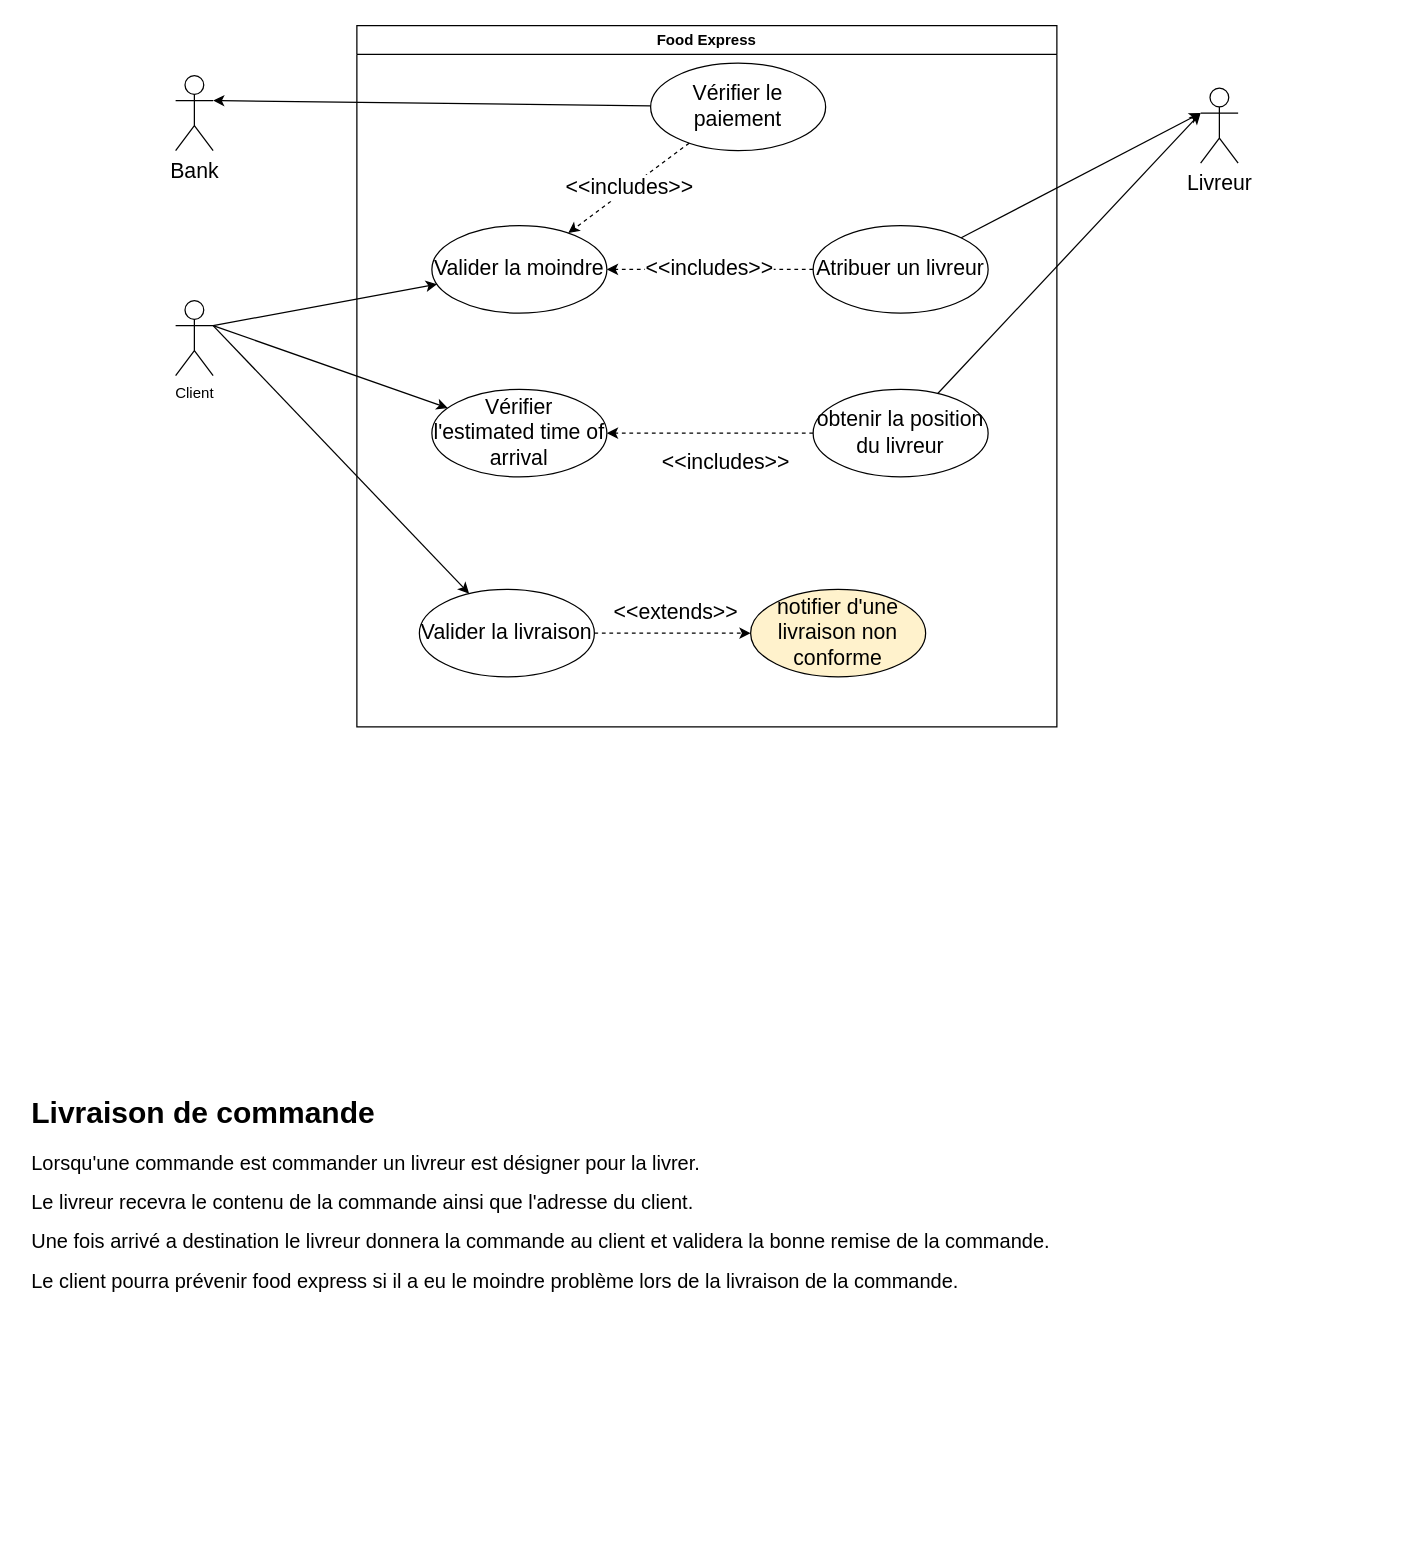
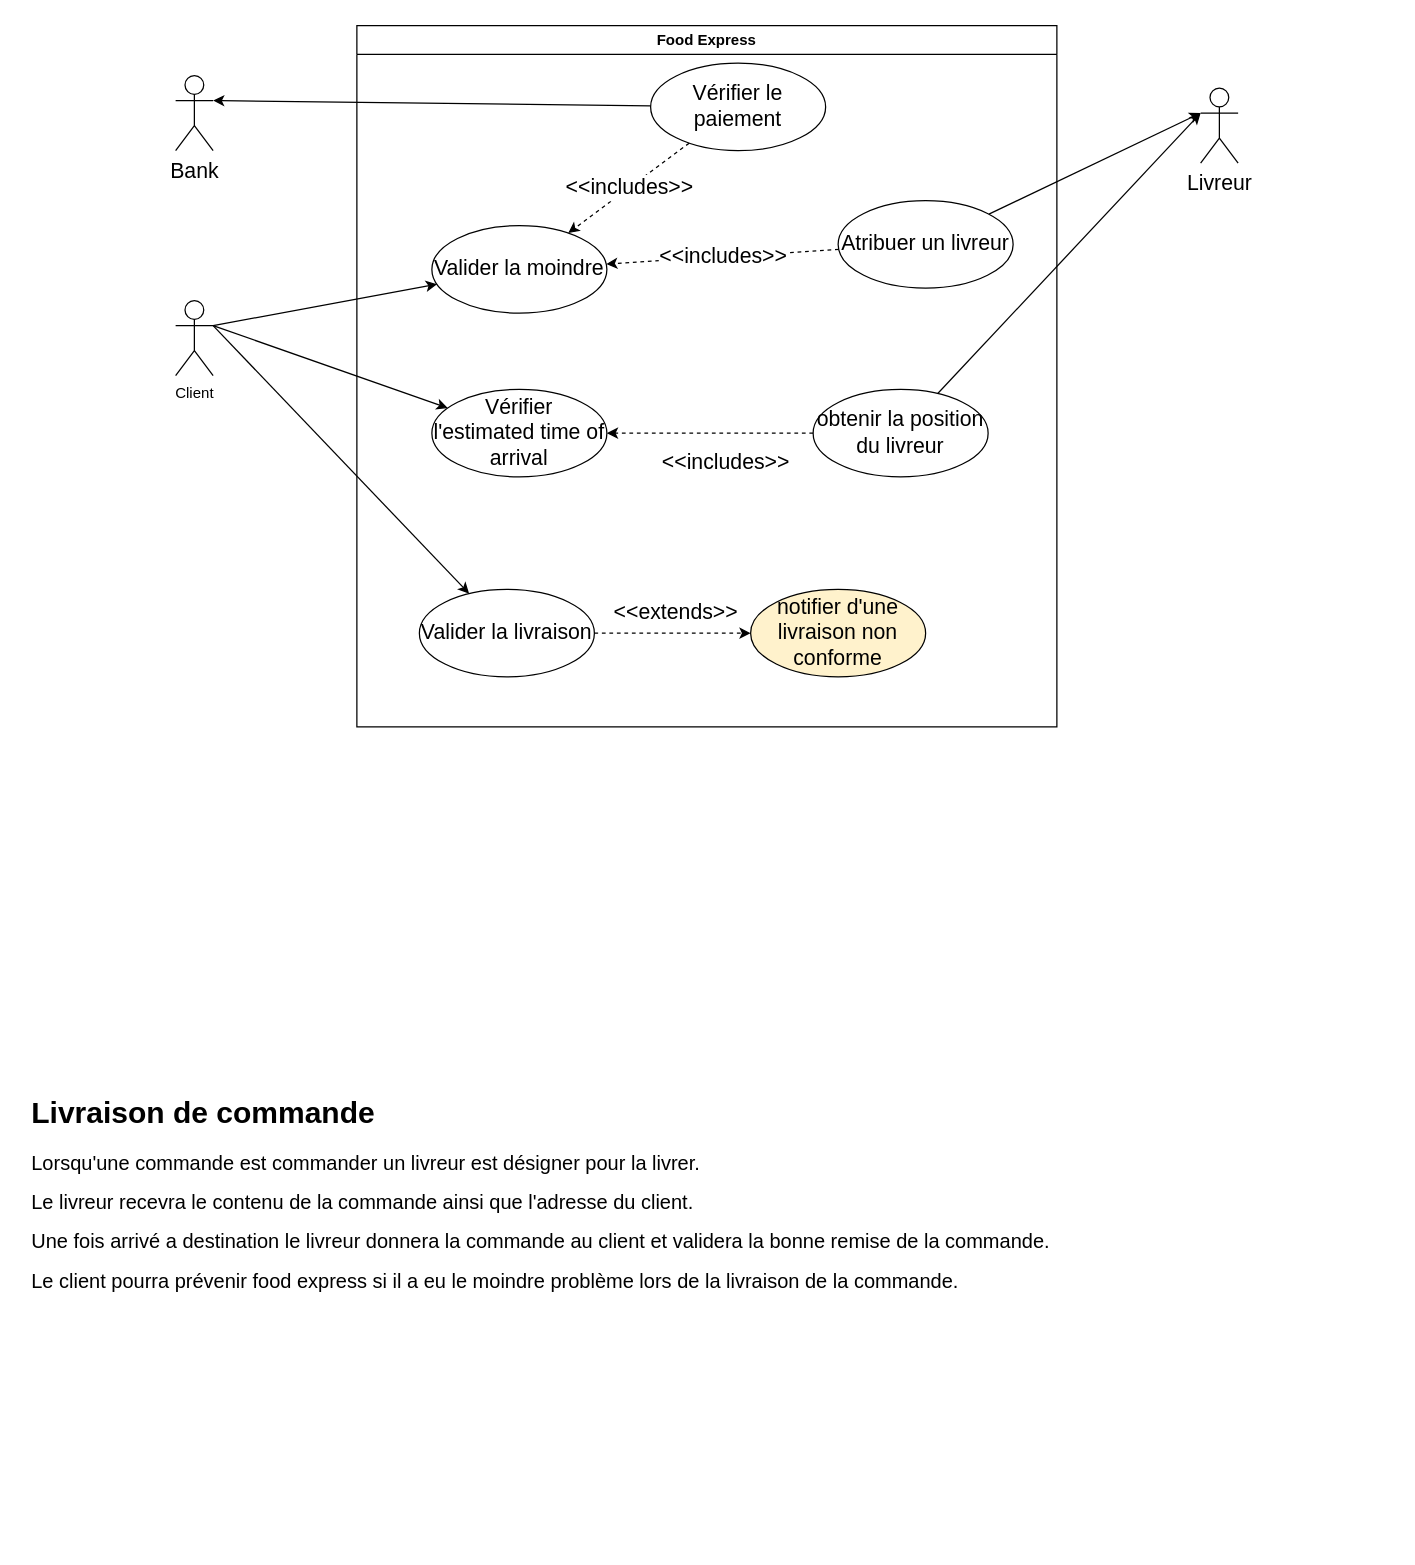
node "Atribuer un livreur": moved (901, 269) -> (926, 244)
